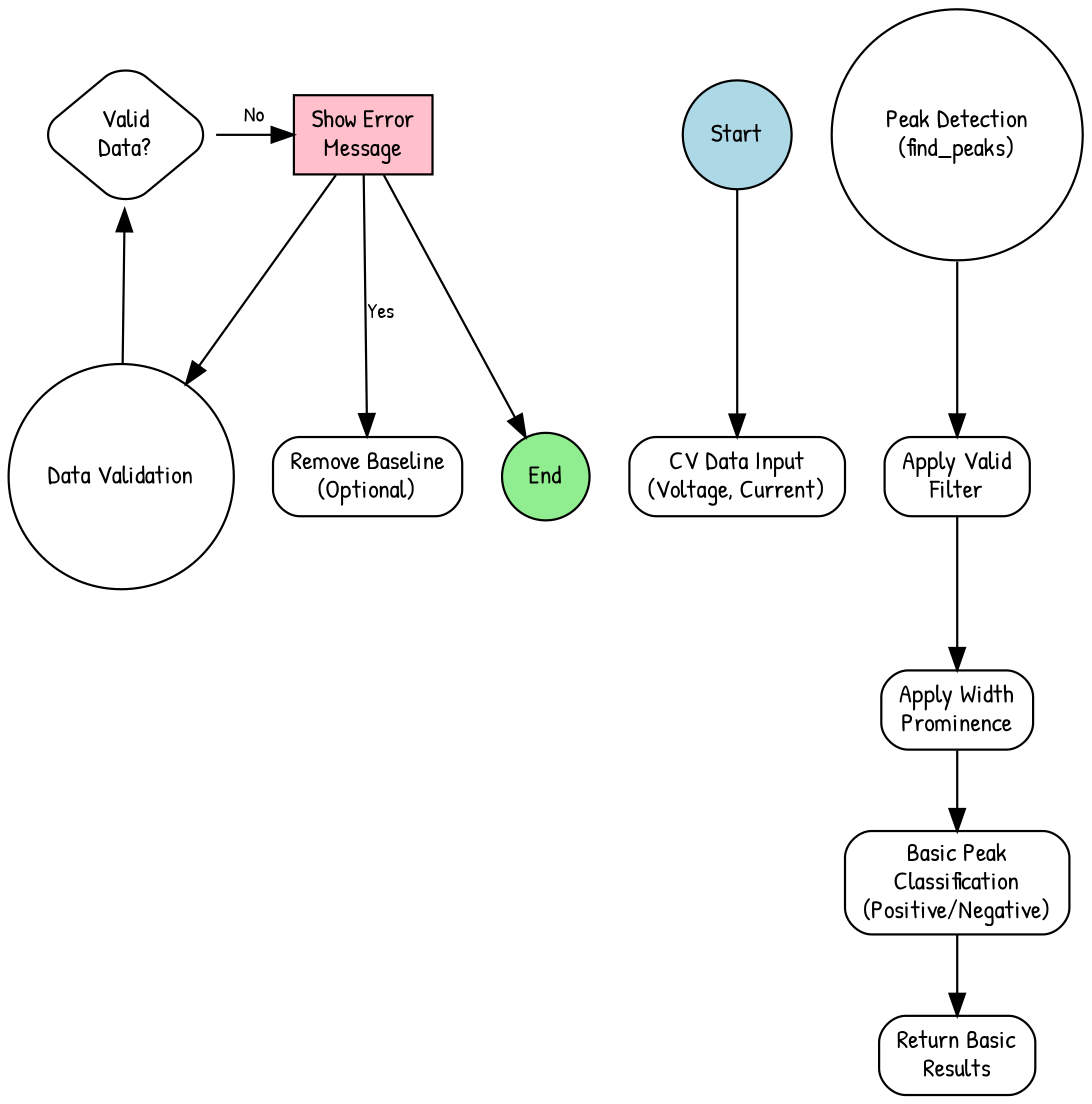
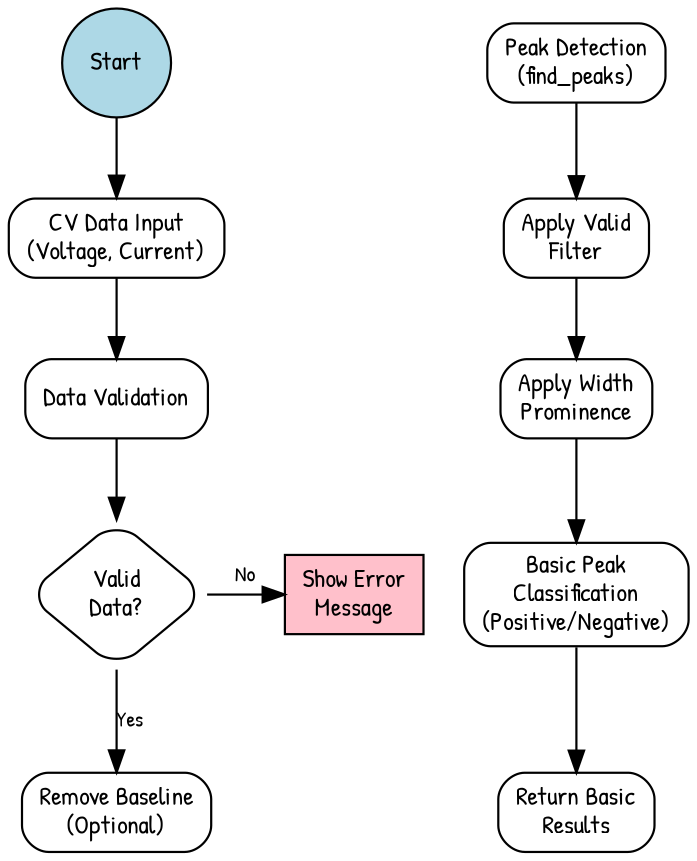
node "Peak Detection (find_peaks)": shape circle -> box
edge "Show Error Message" -> "Data Validation": now "CV Data Input (Voltage, Current)" -> "Data Validation"
edge "Show Error Message" -> "Remove Baseline (Optional)": now "Valid Data?" -> "Remove Baseline (Optional)"
node "Data Validation": shape circle -> box
node "End": removed
